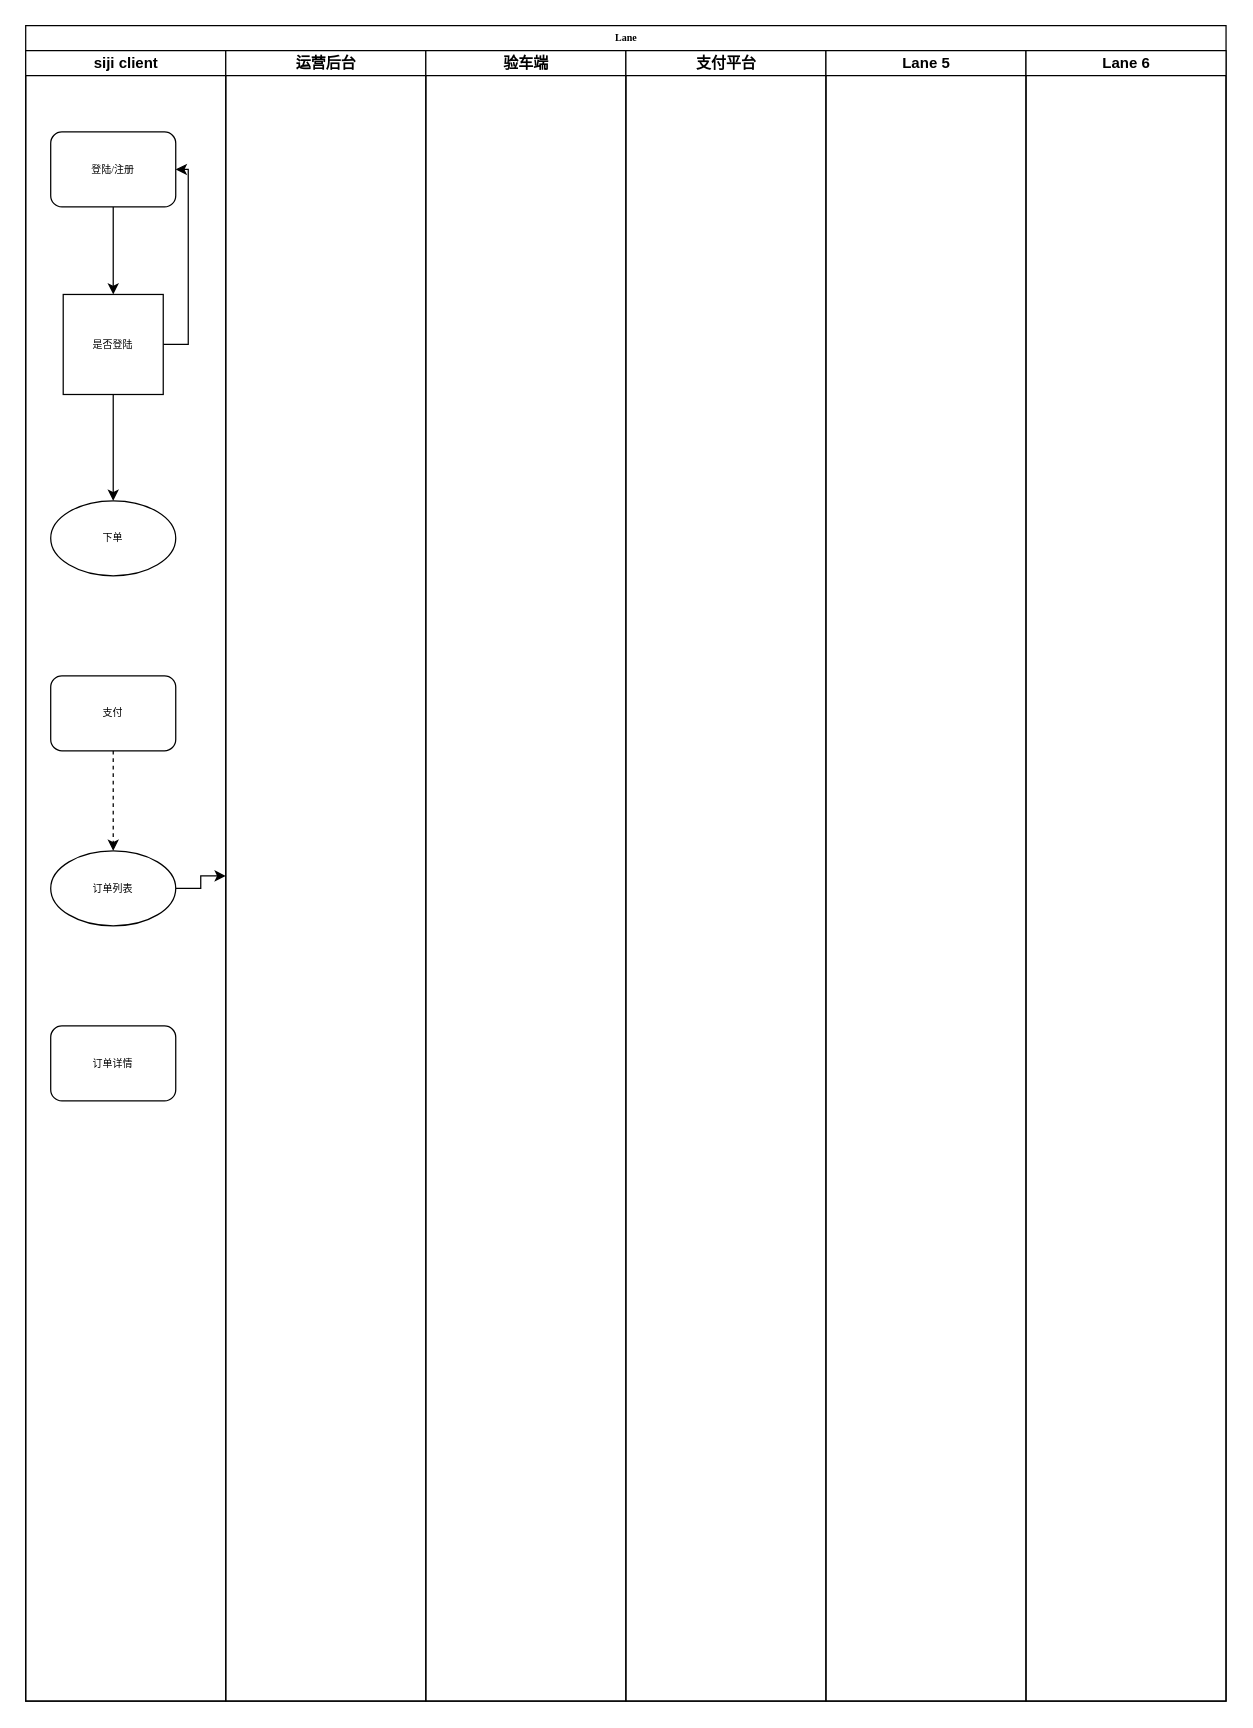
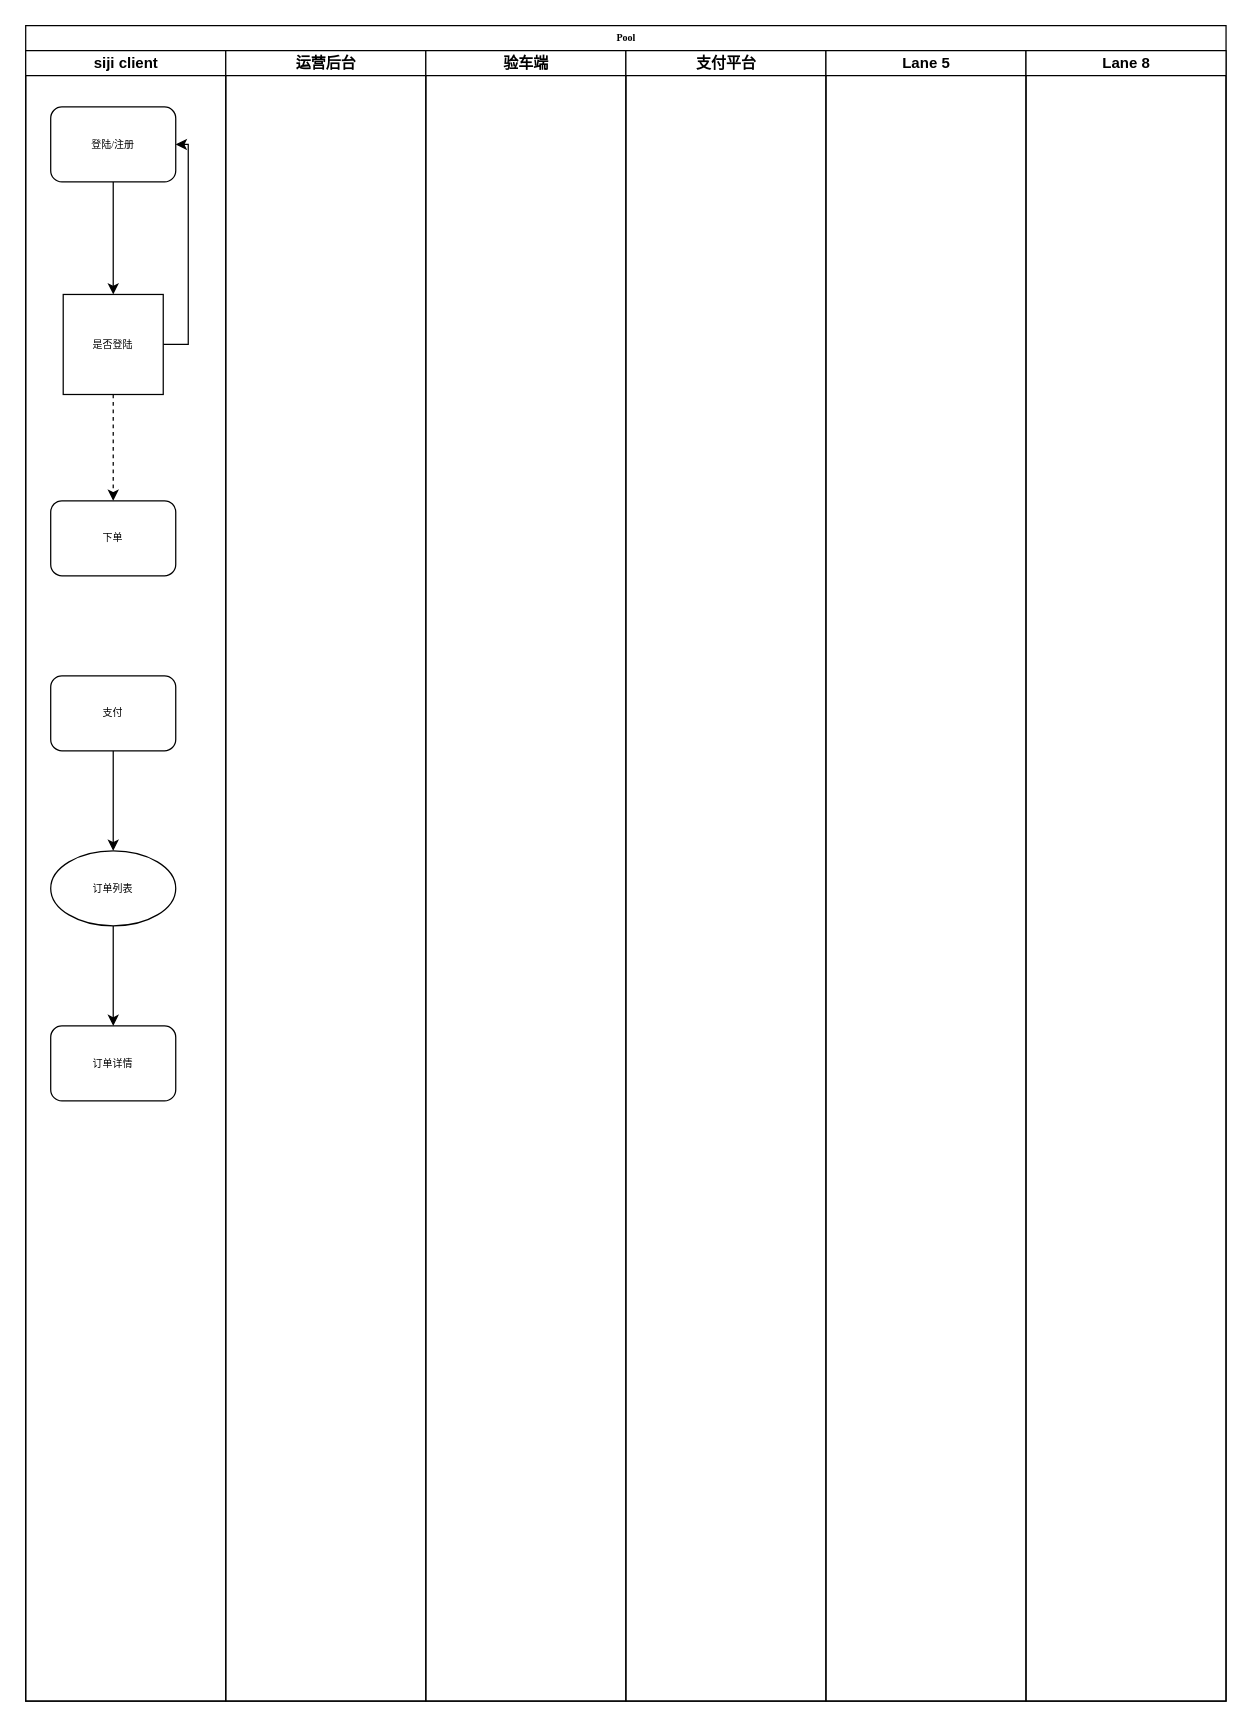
node "Lane": label "Lane" -> "Pool"
node "Lane 6": label "Lane 6" -> "Lane 8"
node "登陆/注册": moved (113, 169) -> (113, 144)
edge "是否登陆" -> "下单": style solid -> dashed
node "下单": shape ellipse -> rounded rectangle
edge "支付" -> "订单列表": style dashed -> solid
edge "订单列表" -> "运营后台": now "订单列表" -> "订单详情"
